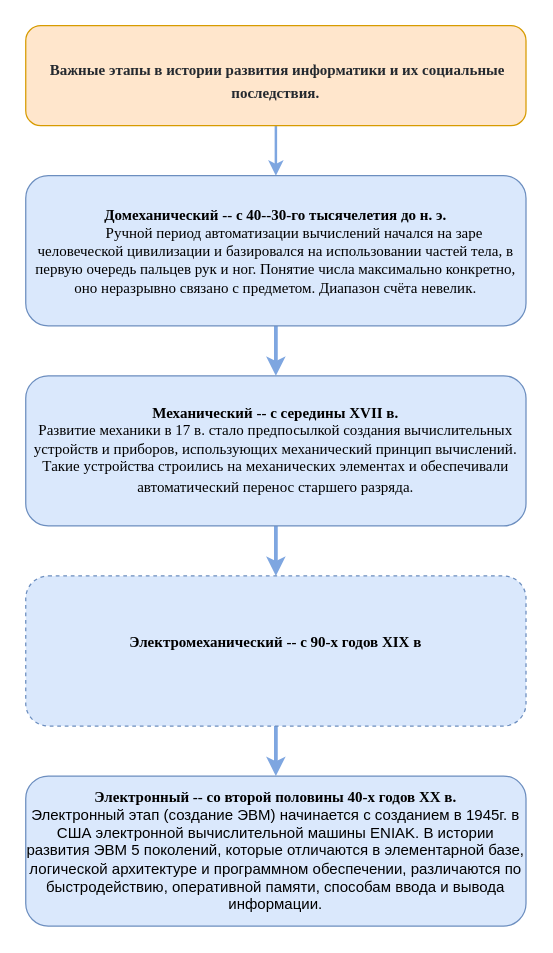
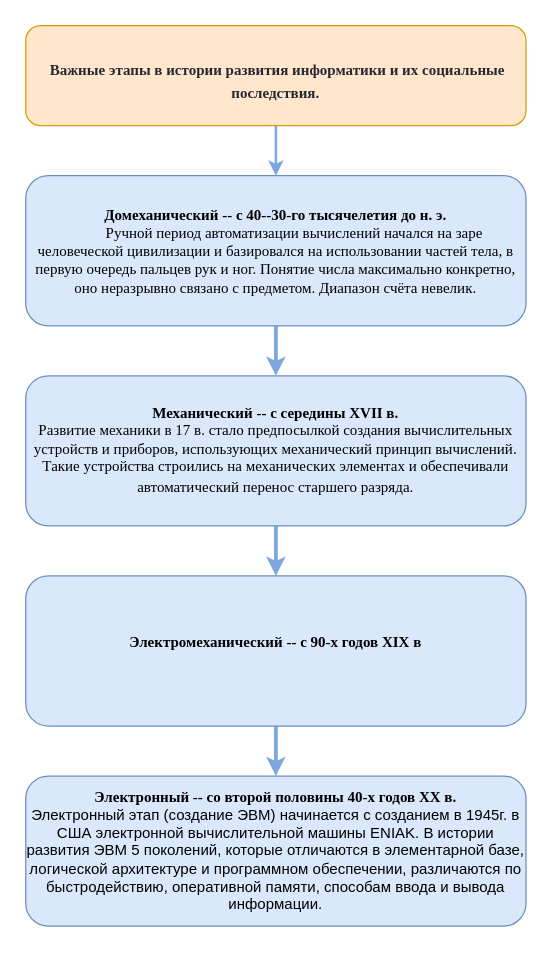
node "Электромеханический -- с 90-х годов XIX в": style dashed -> solid
